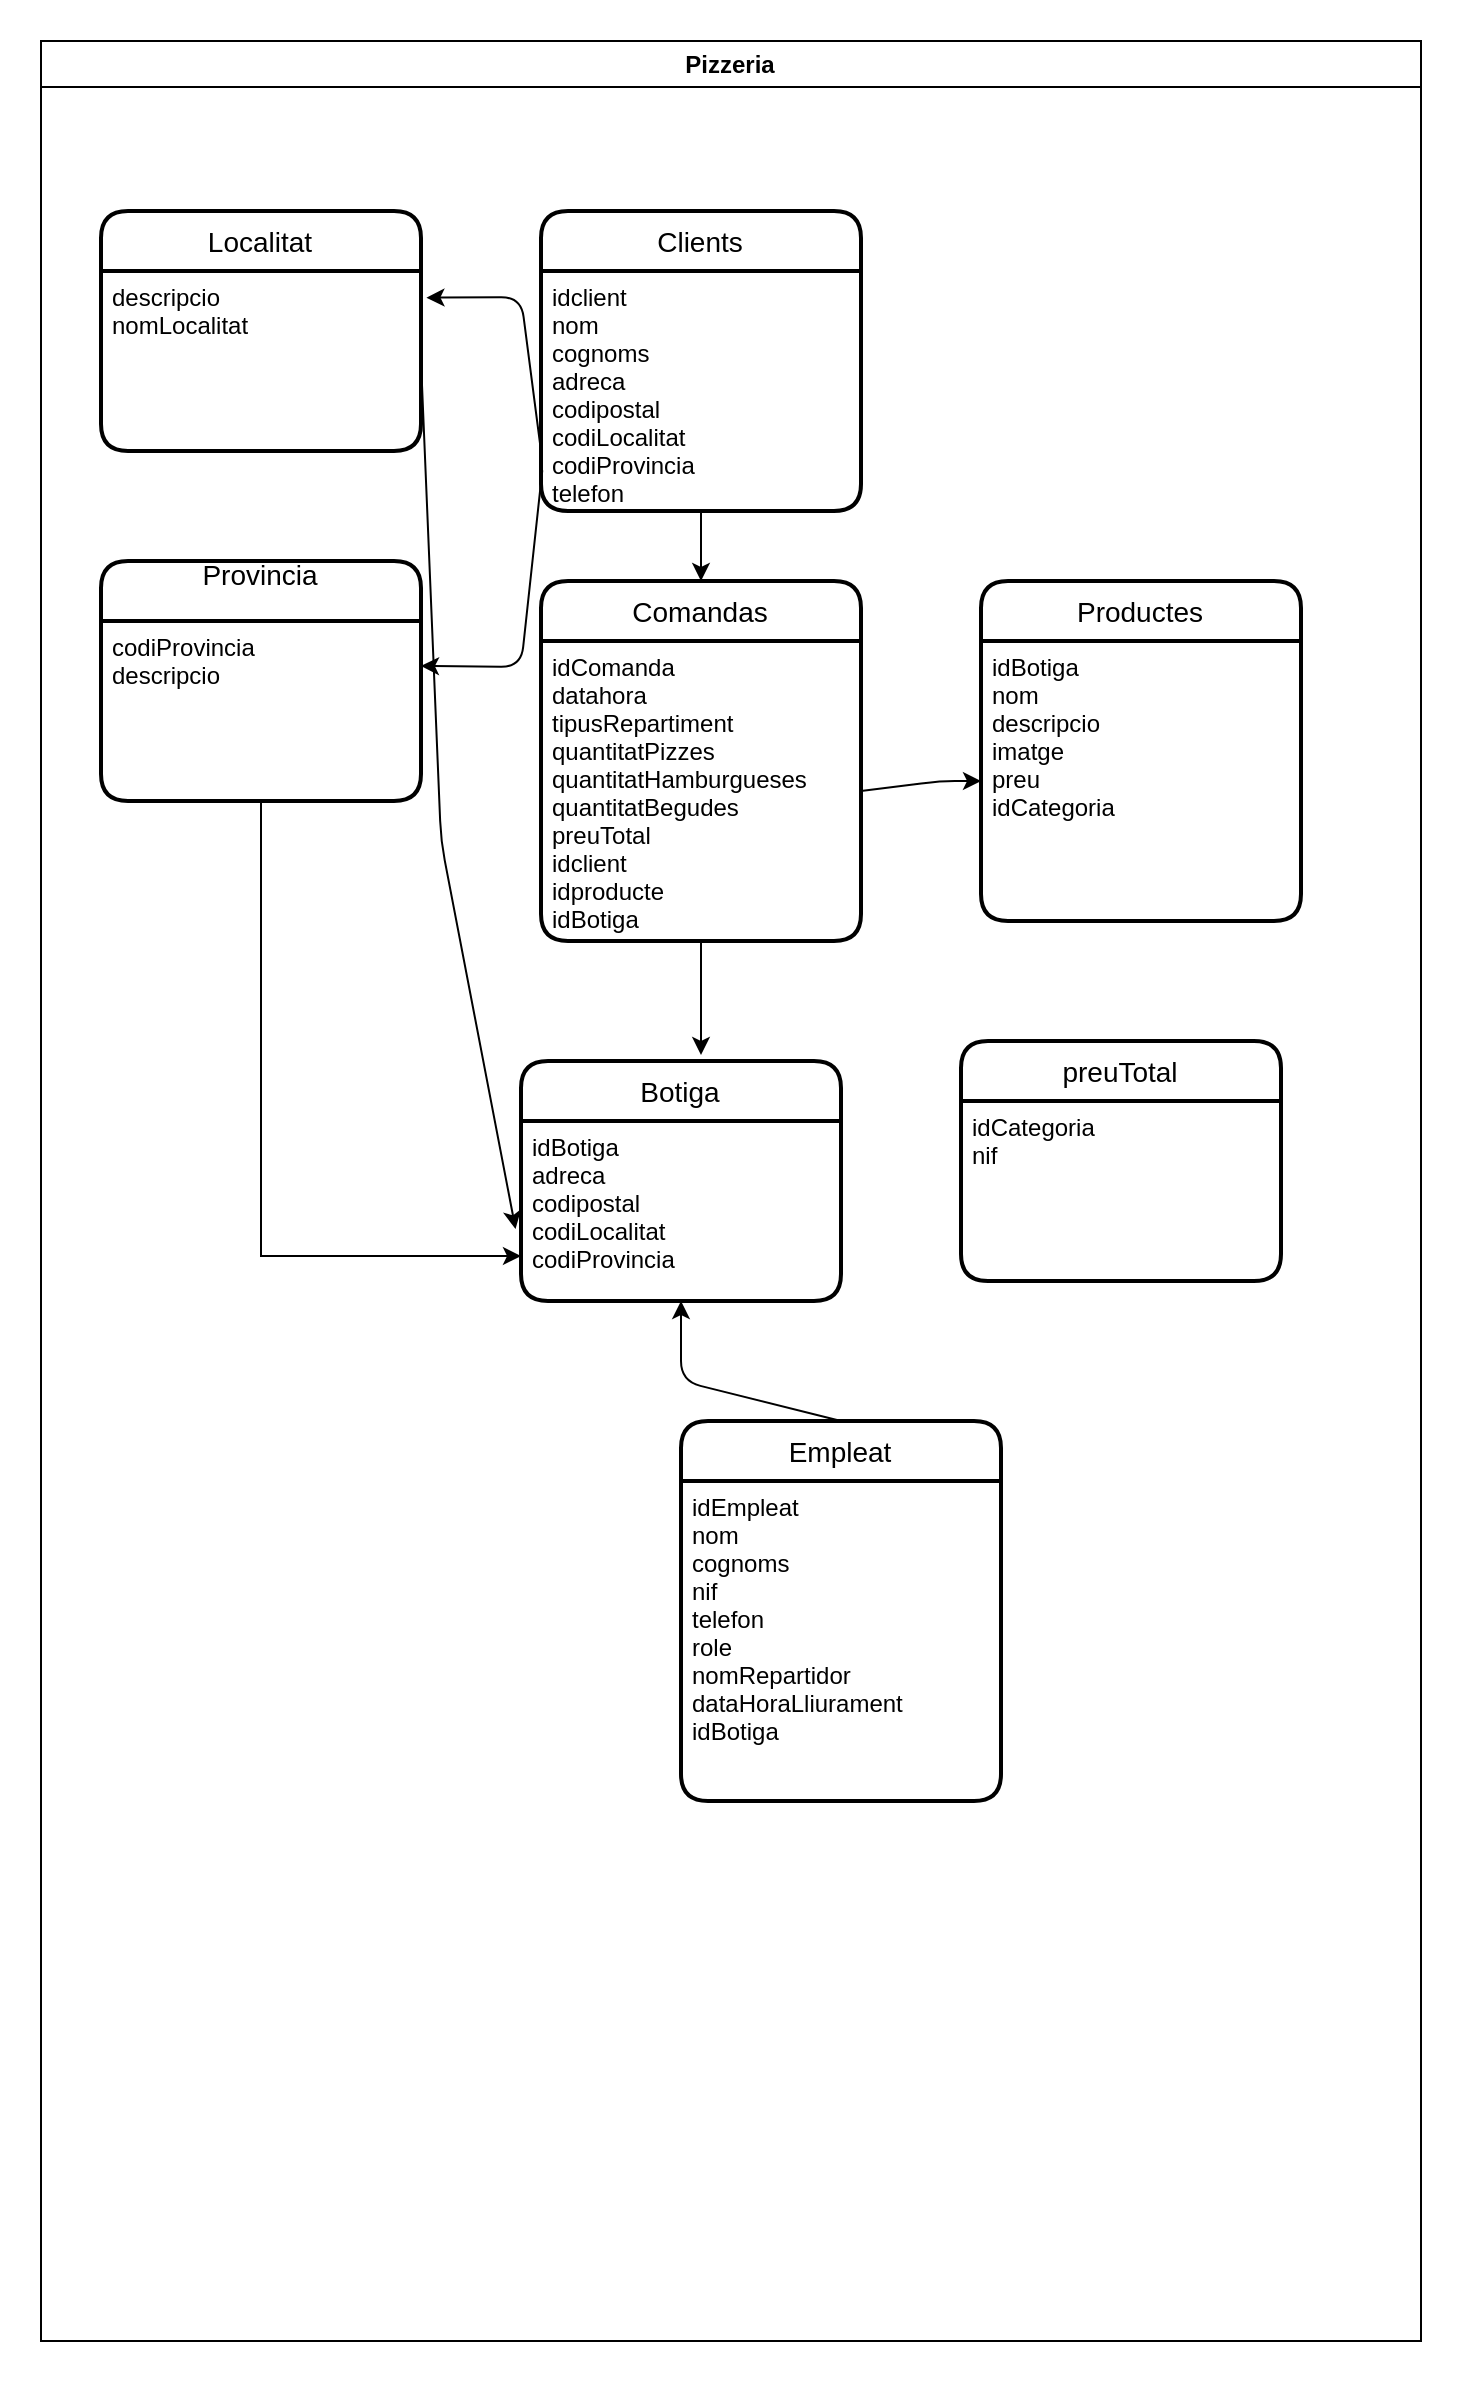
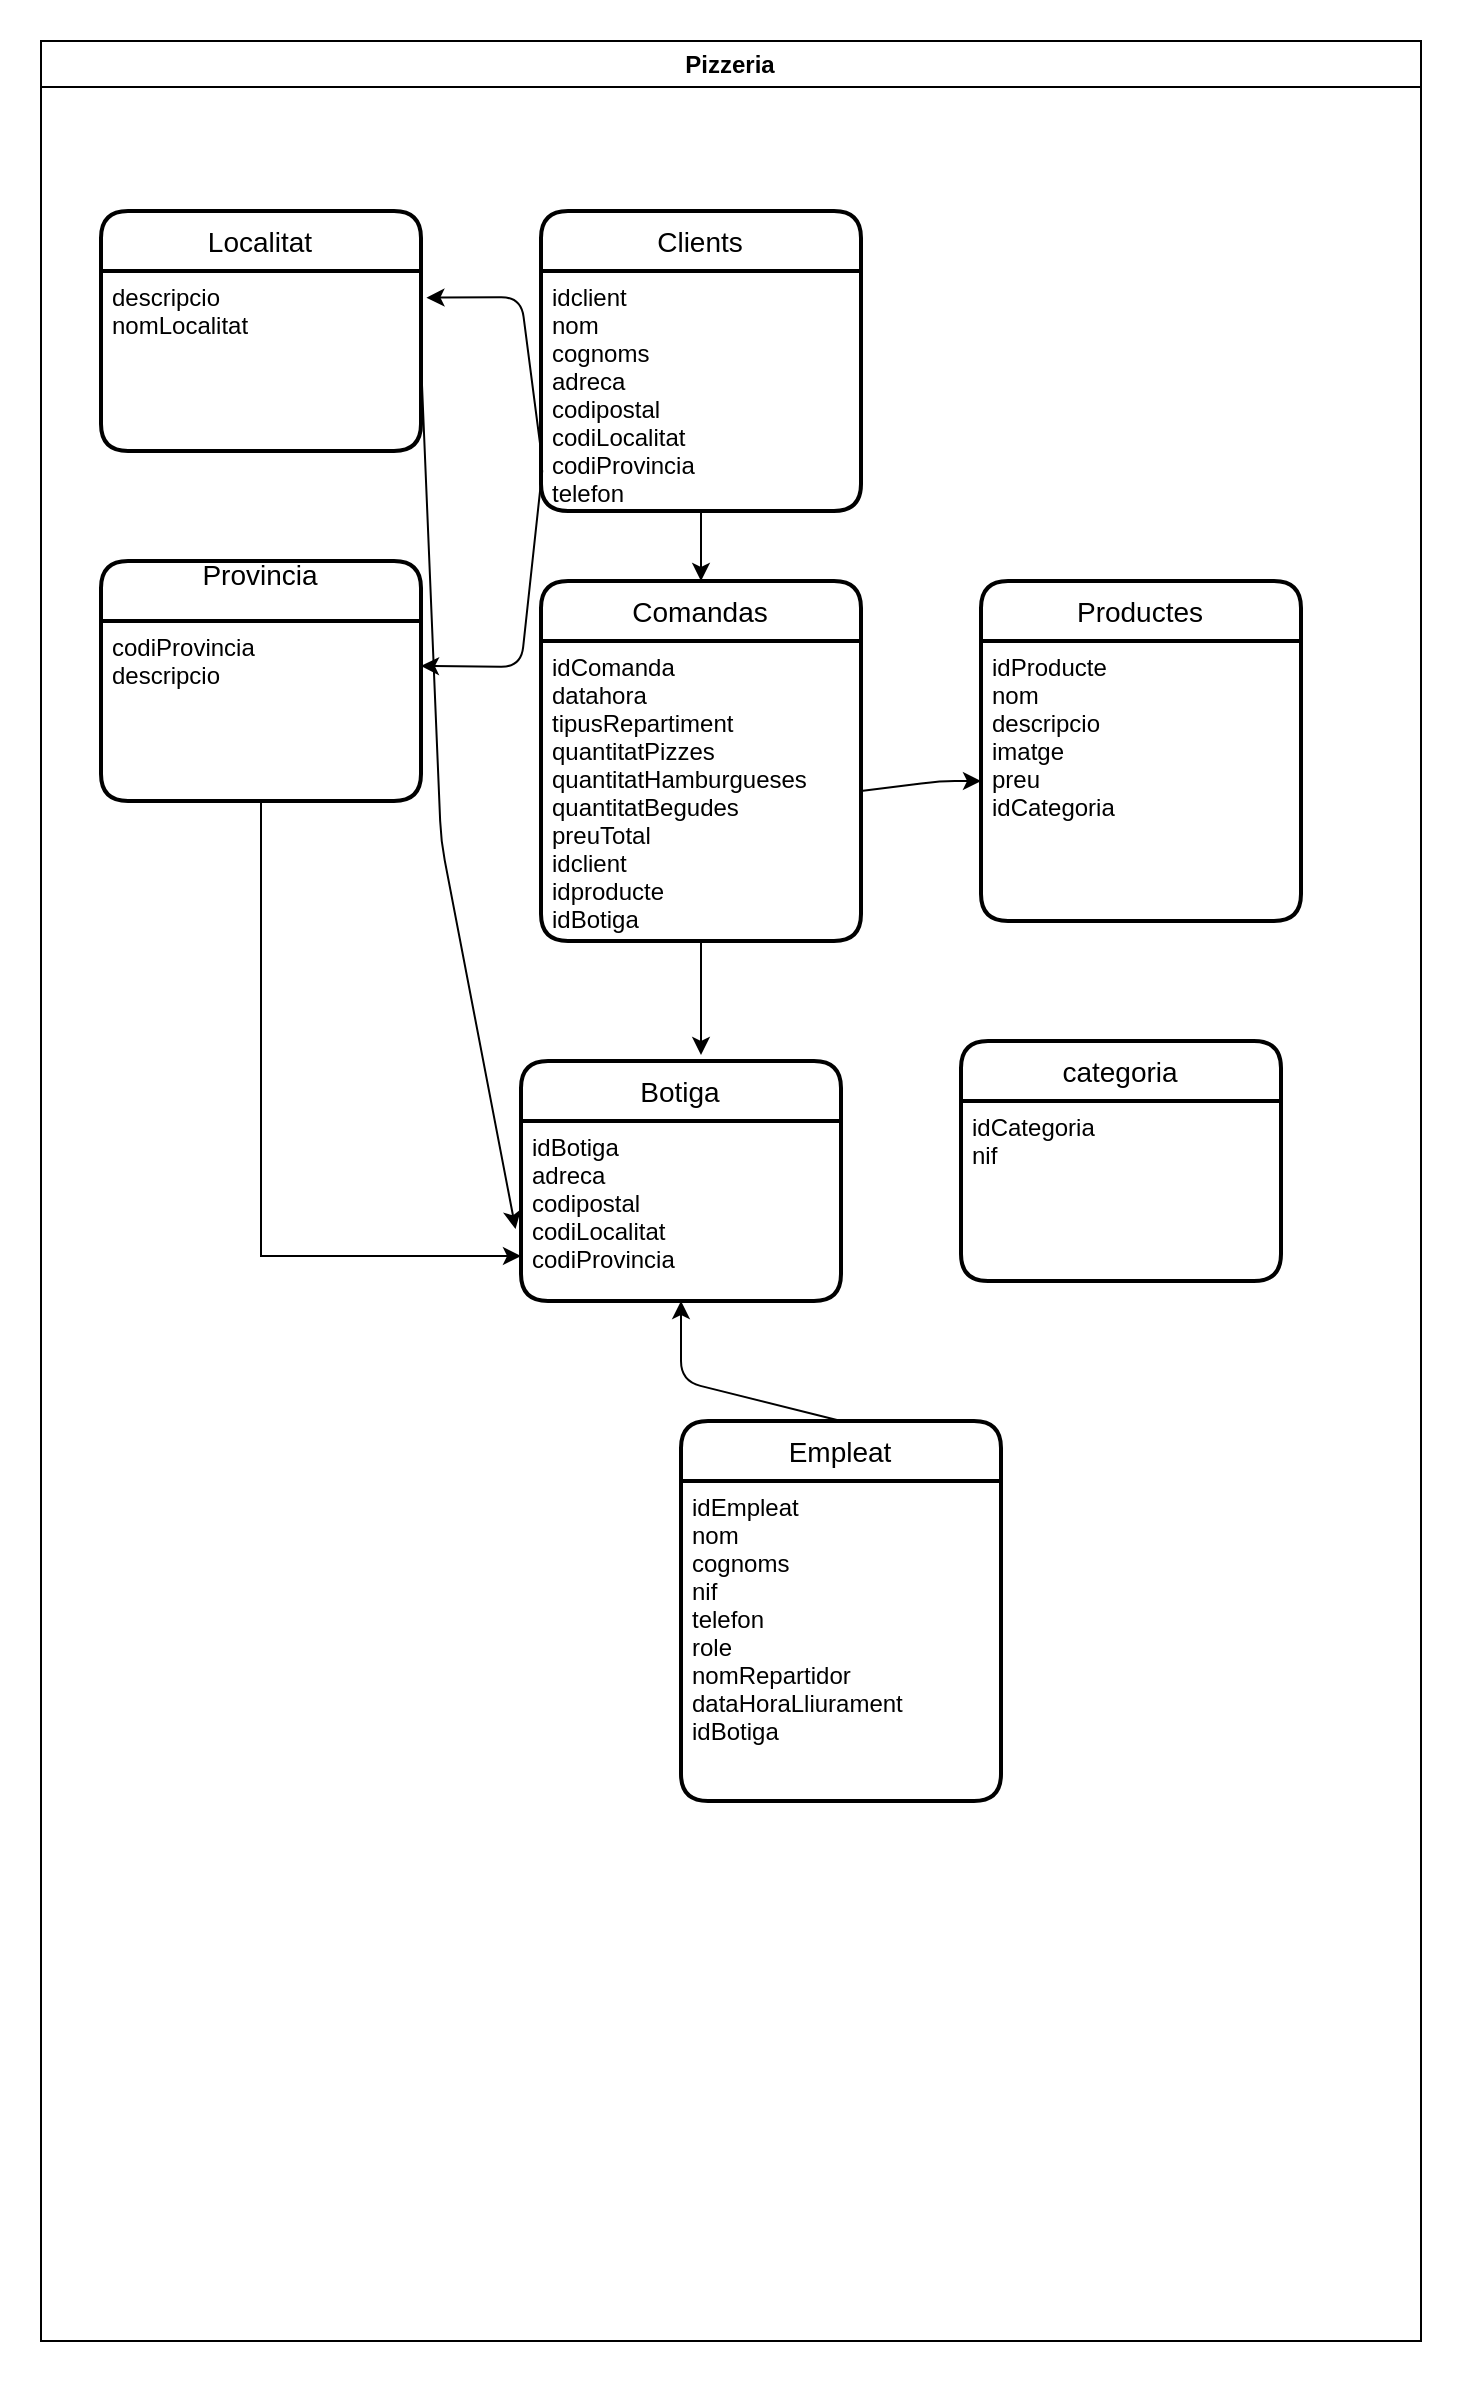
node "idBotiga nom descripcio imatge preu idCategoria": label "idBotiga nom descripcio imatge preu idCategoria" -> "idProducte nom descripcio imatge preu idCategoria"
node "preuTotal": label "preuTotal" -> "categoria"
